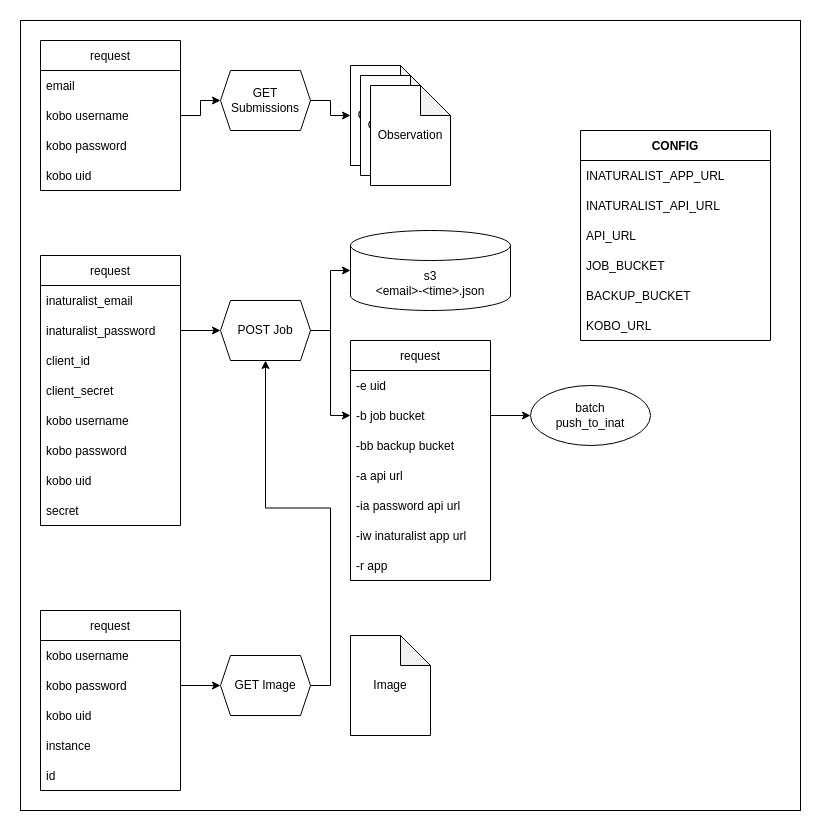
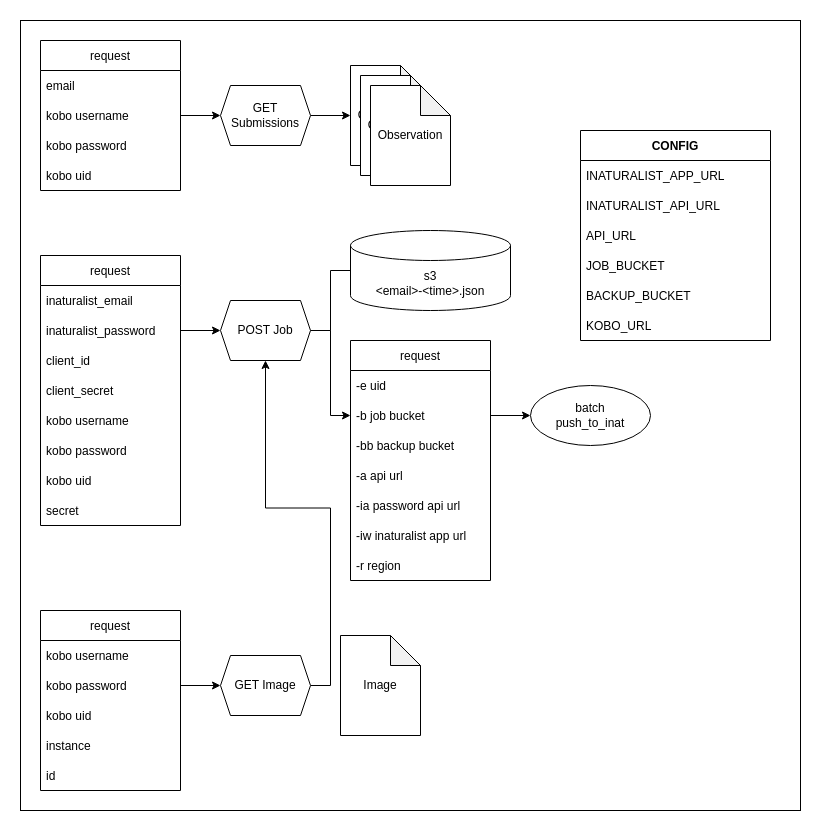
node "GET Submissions": moved (266, 101) -> (266, 116)
edge "POST Job" -> "s3 <email>-<time>.json": arrowhead classic -> none
node "-r app": label "-r app" -> "-r region"
node "Image": moved (391, 686) -> (381, 686)
